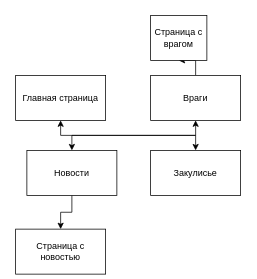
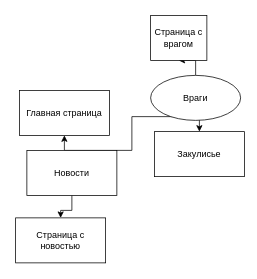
node "Главная страница": moved (60, 98) -> (64, 113)
node "Враги": shape rectangle -> ellipse
edge "Враги" -- "Новости": removed
node "Закулисье": moved (195, 173) -> (199, 154)
node "Страница с новостью": moved (60, 252) -> (60, 240)
